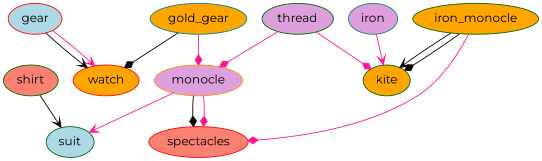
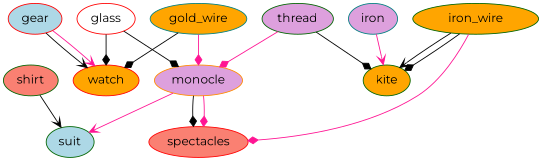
node "glass": added
node "gold_gear": label "gold_gear" -> "gold_wire"
node "iron_monocle": label "iron_monocle" -> "iron_wire"
edge "thread" -> "kite": color deeppink -> black
